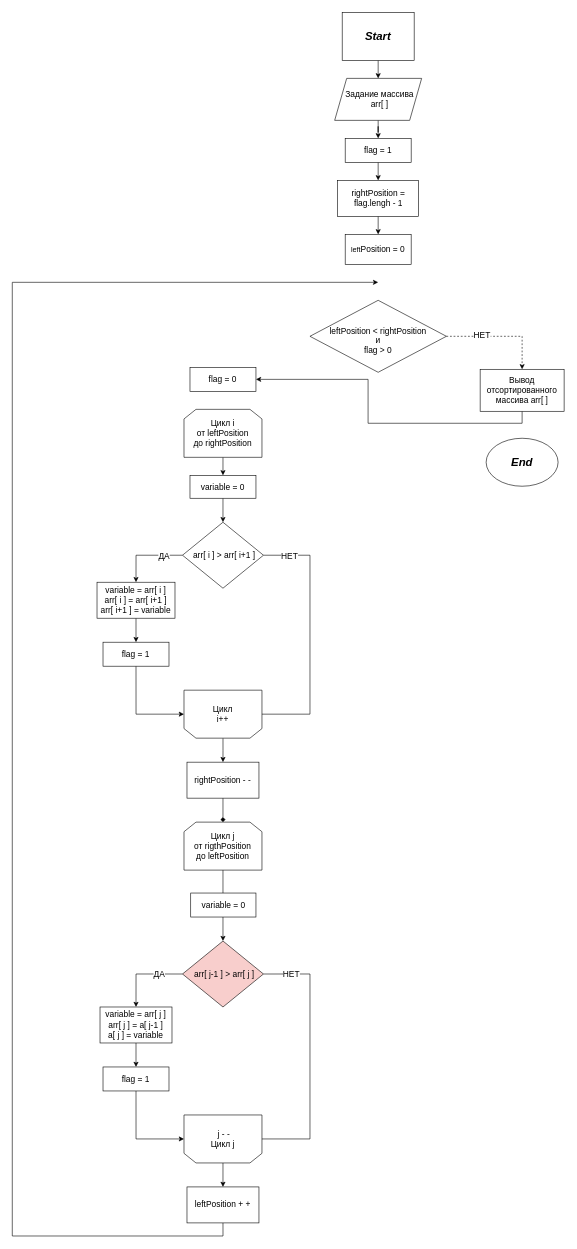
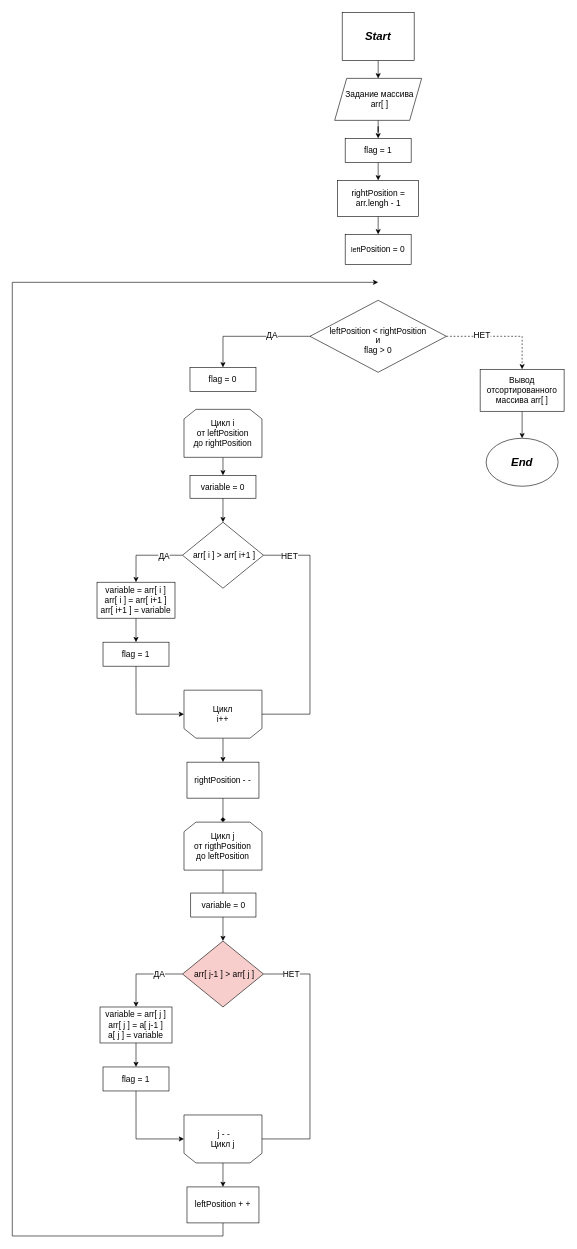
node "rightPosition = flag.lengh - 1": label "rightPosition = flag.lengh - 1" -> "rightPosition = arr.lengh - 1"
edge "leftPosition < rightPosition и flag > 0" -> "flag = 0": added, label "ДА"
edge "Вывод отсортированного массива arr[ ]" -> "flag = 0": now "Вывод отсортированного массива arr[ ]" -> "End"
